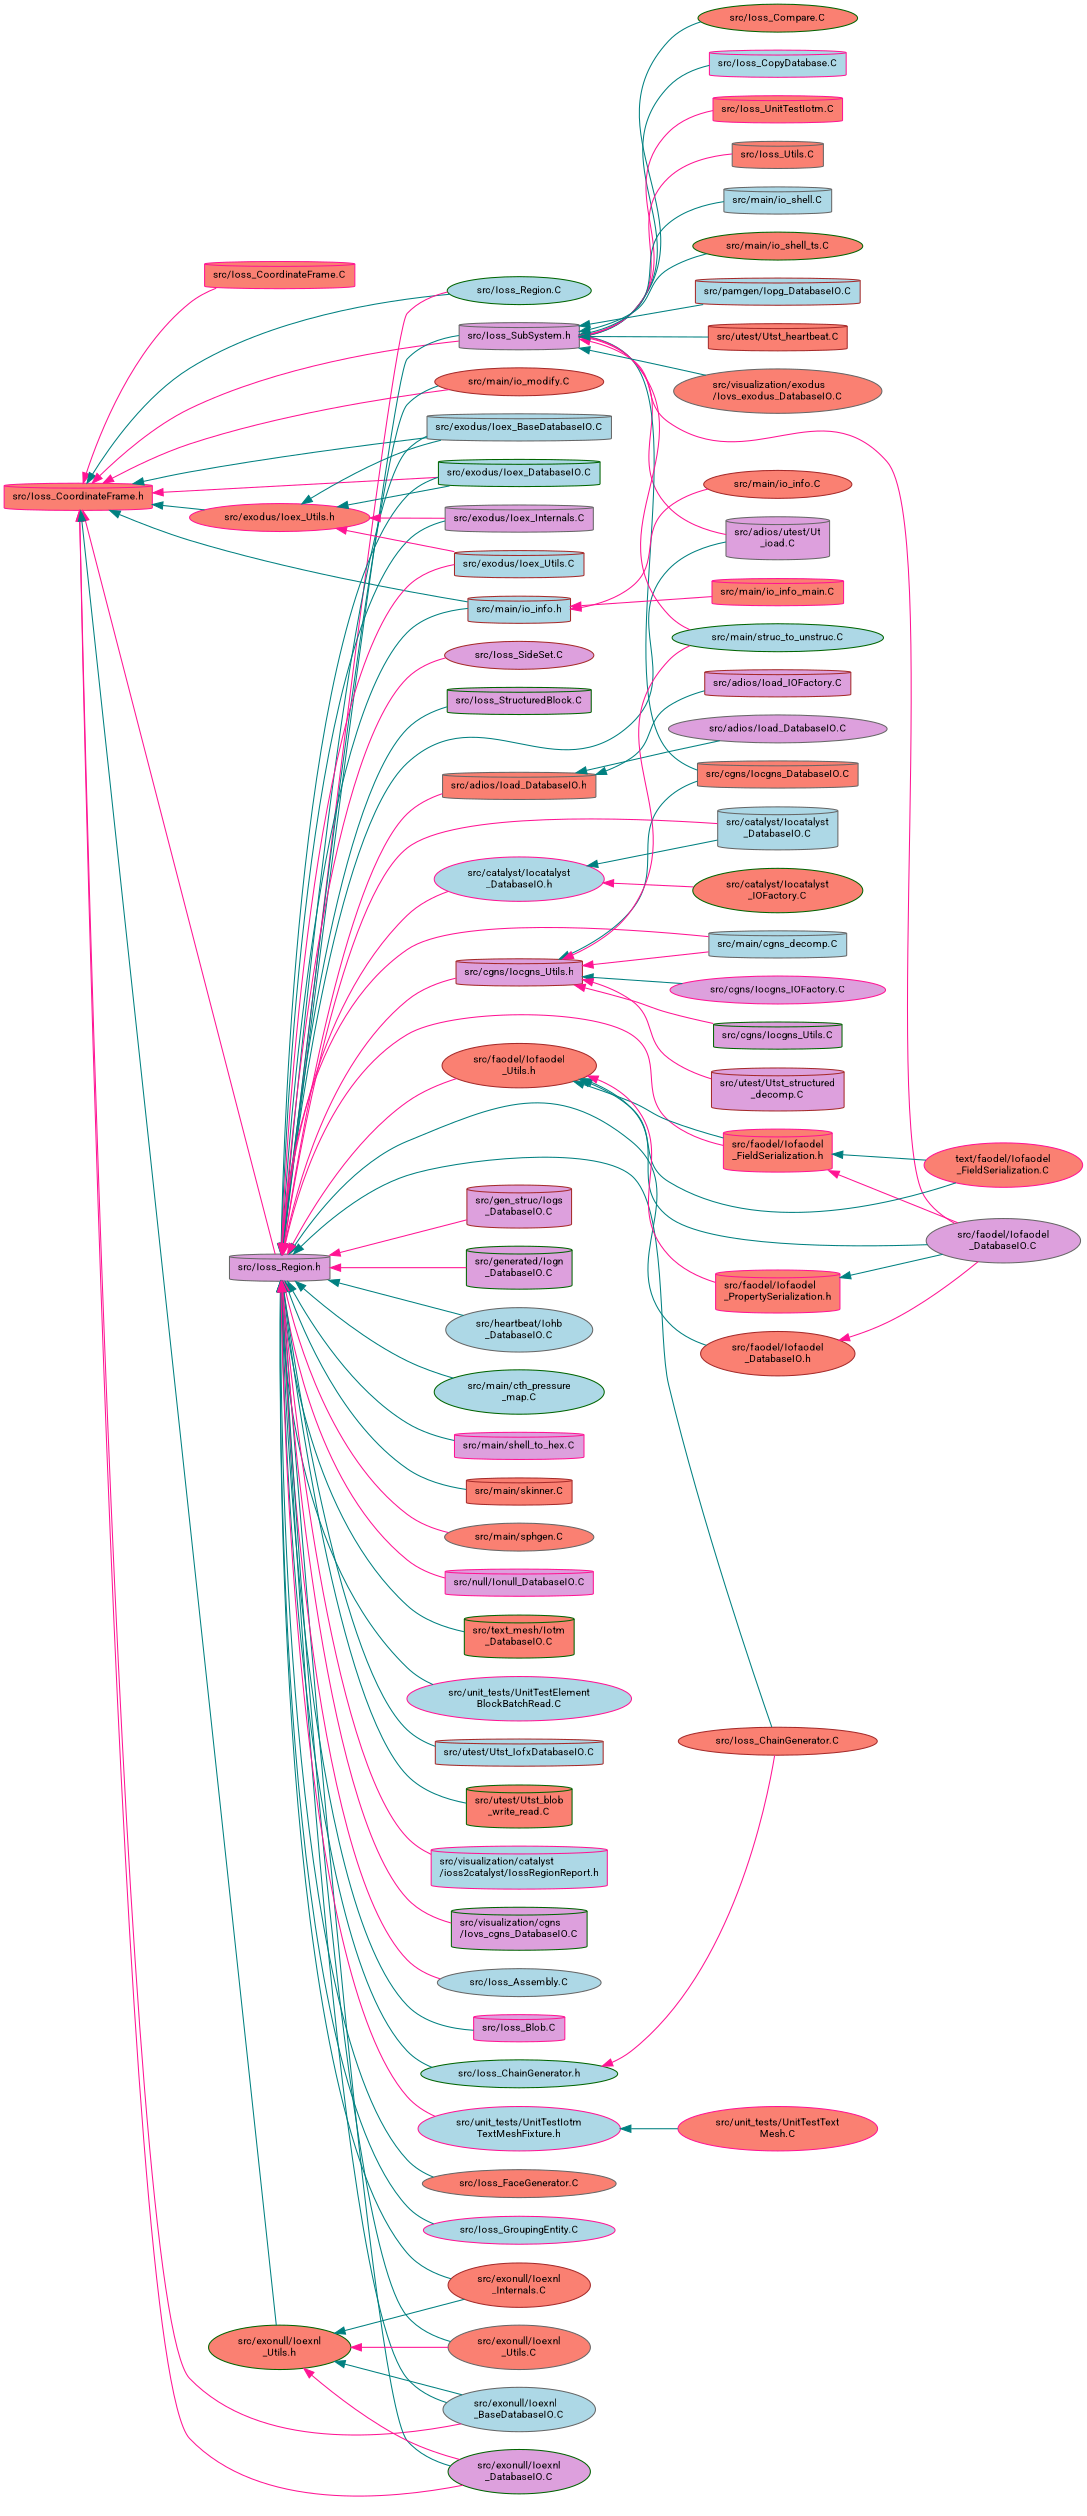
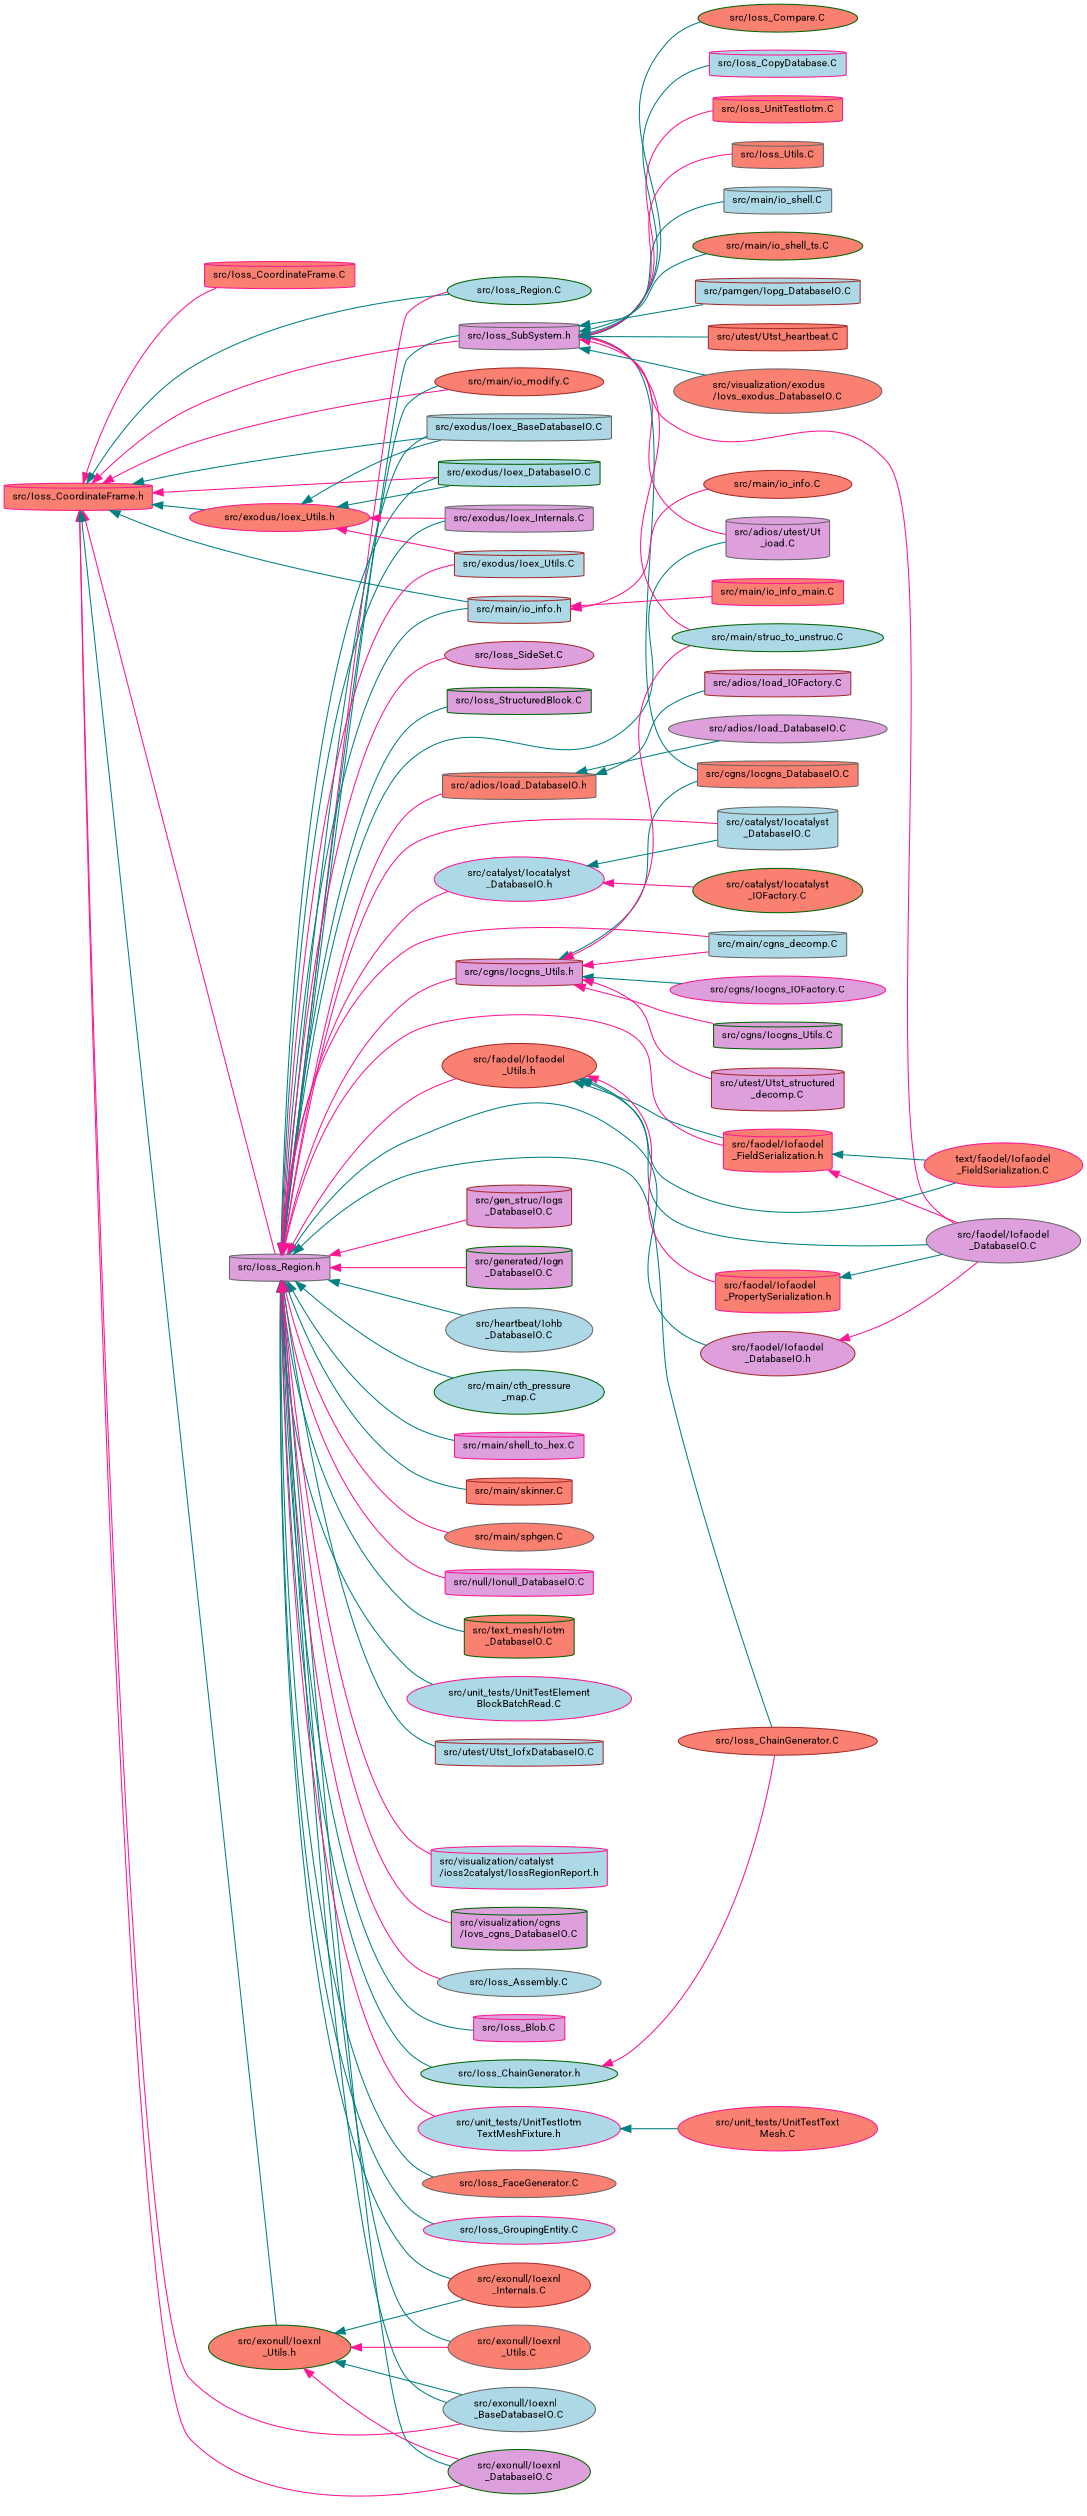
node "src/faodel/Iofaodel _DatabaseIO.h": fillcolor salmon -> plum
node "src/utest/Utst_blob _write_read.C": removed
